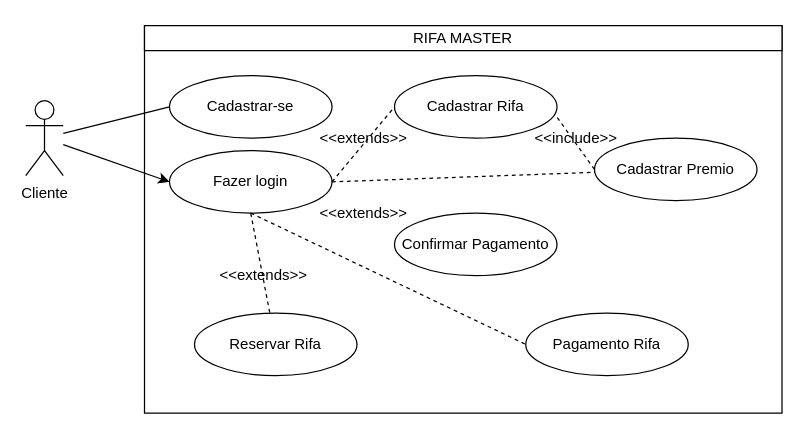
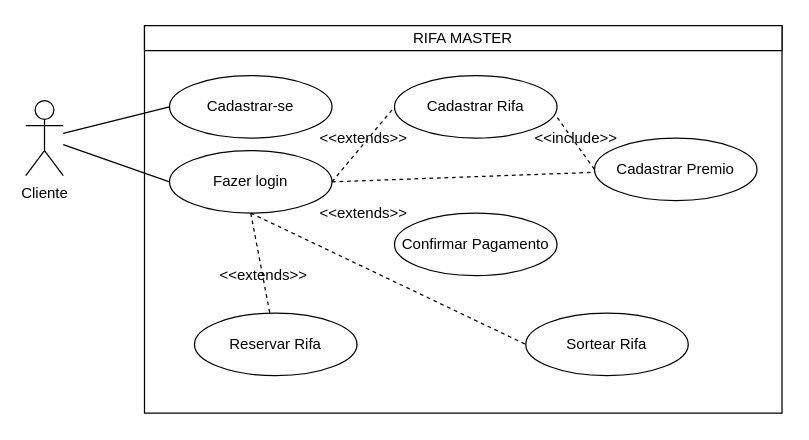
edge "Cliente" -> "Fazer login": arrowhead classic -> none
node "Pagamento Rifa": label "Pagamento Rifa" -> "Sortear Rifa"
